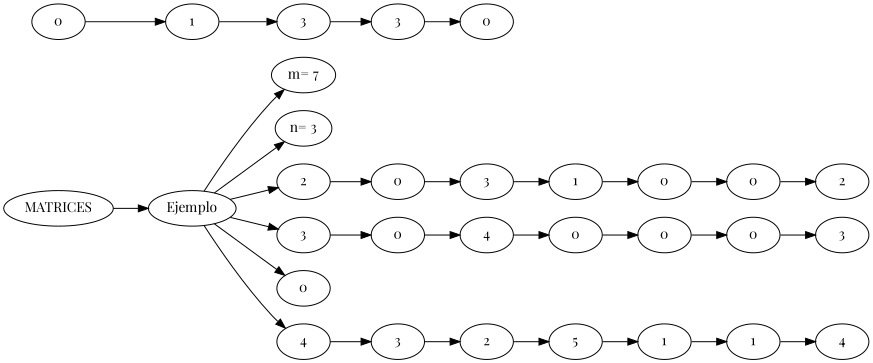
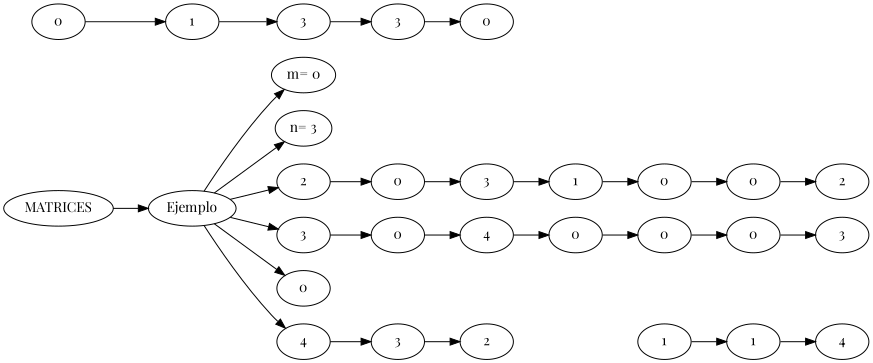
node "m= 7": label "m= 7" -> "m= 0"
node "5": removed
